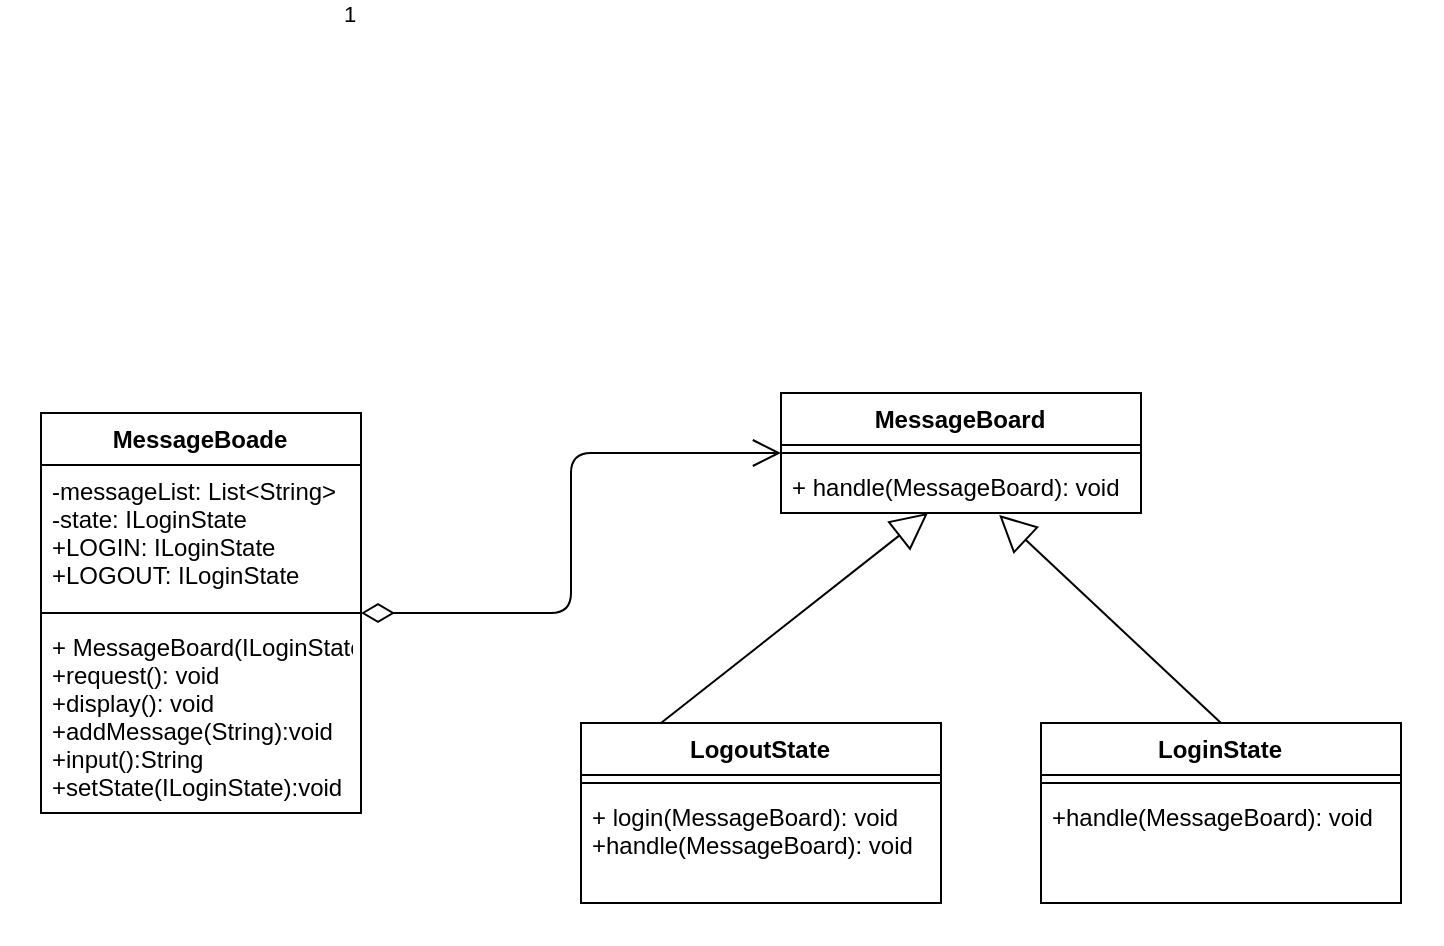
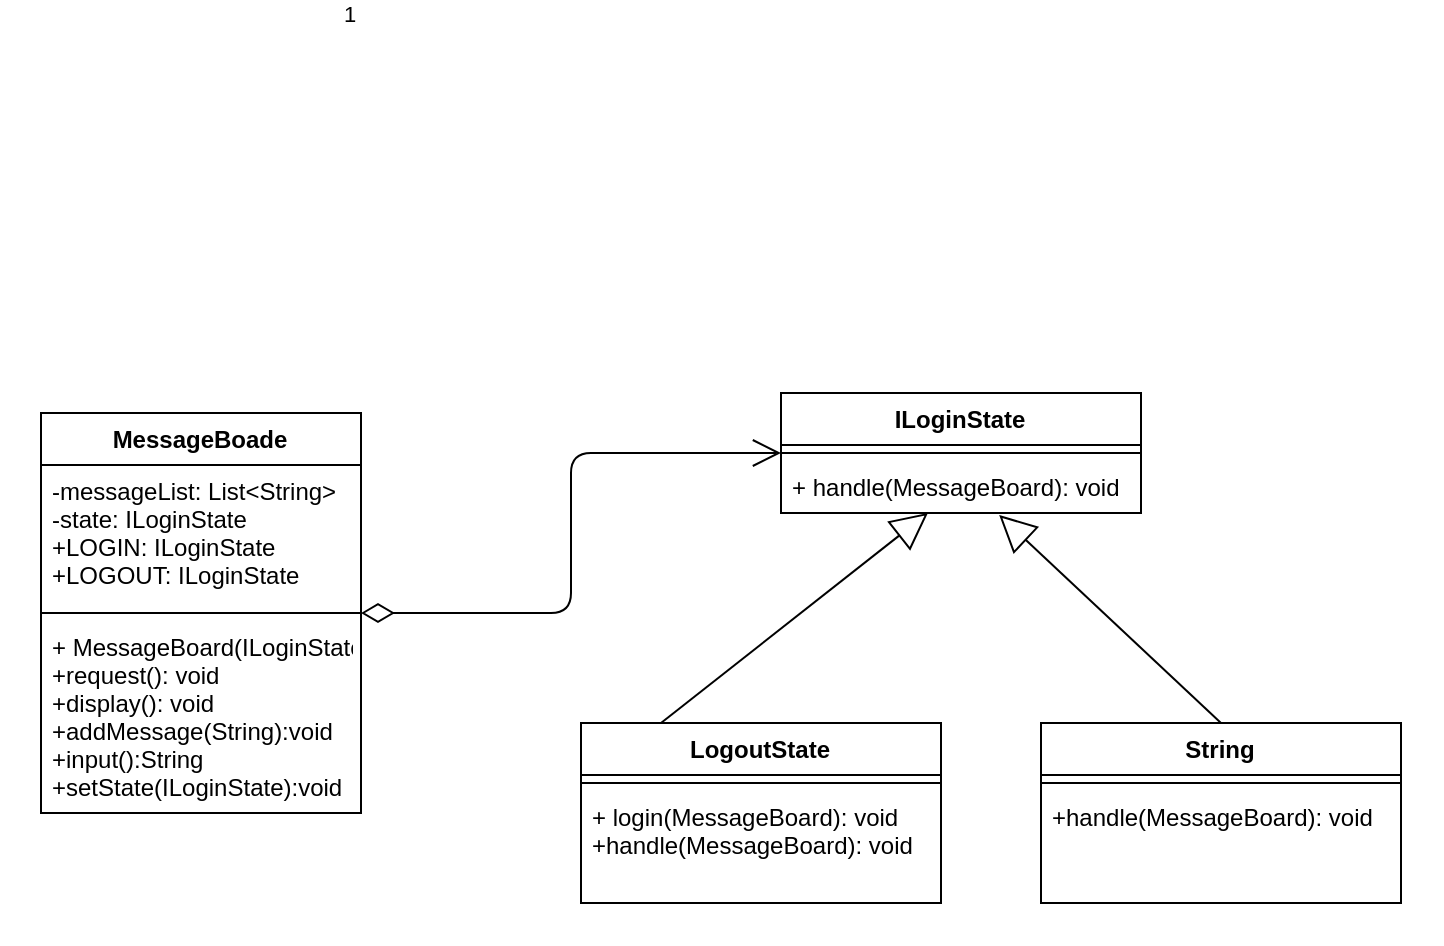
node "MessageBoard": label "MessageBoard" -> "ILoginState"
node "LoginState": label "LoginState" -> "String"
